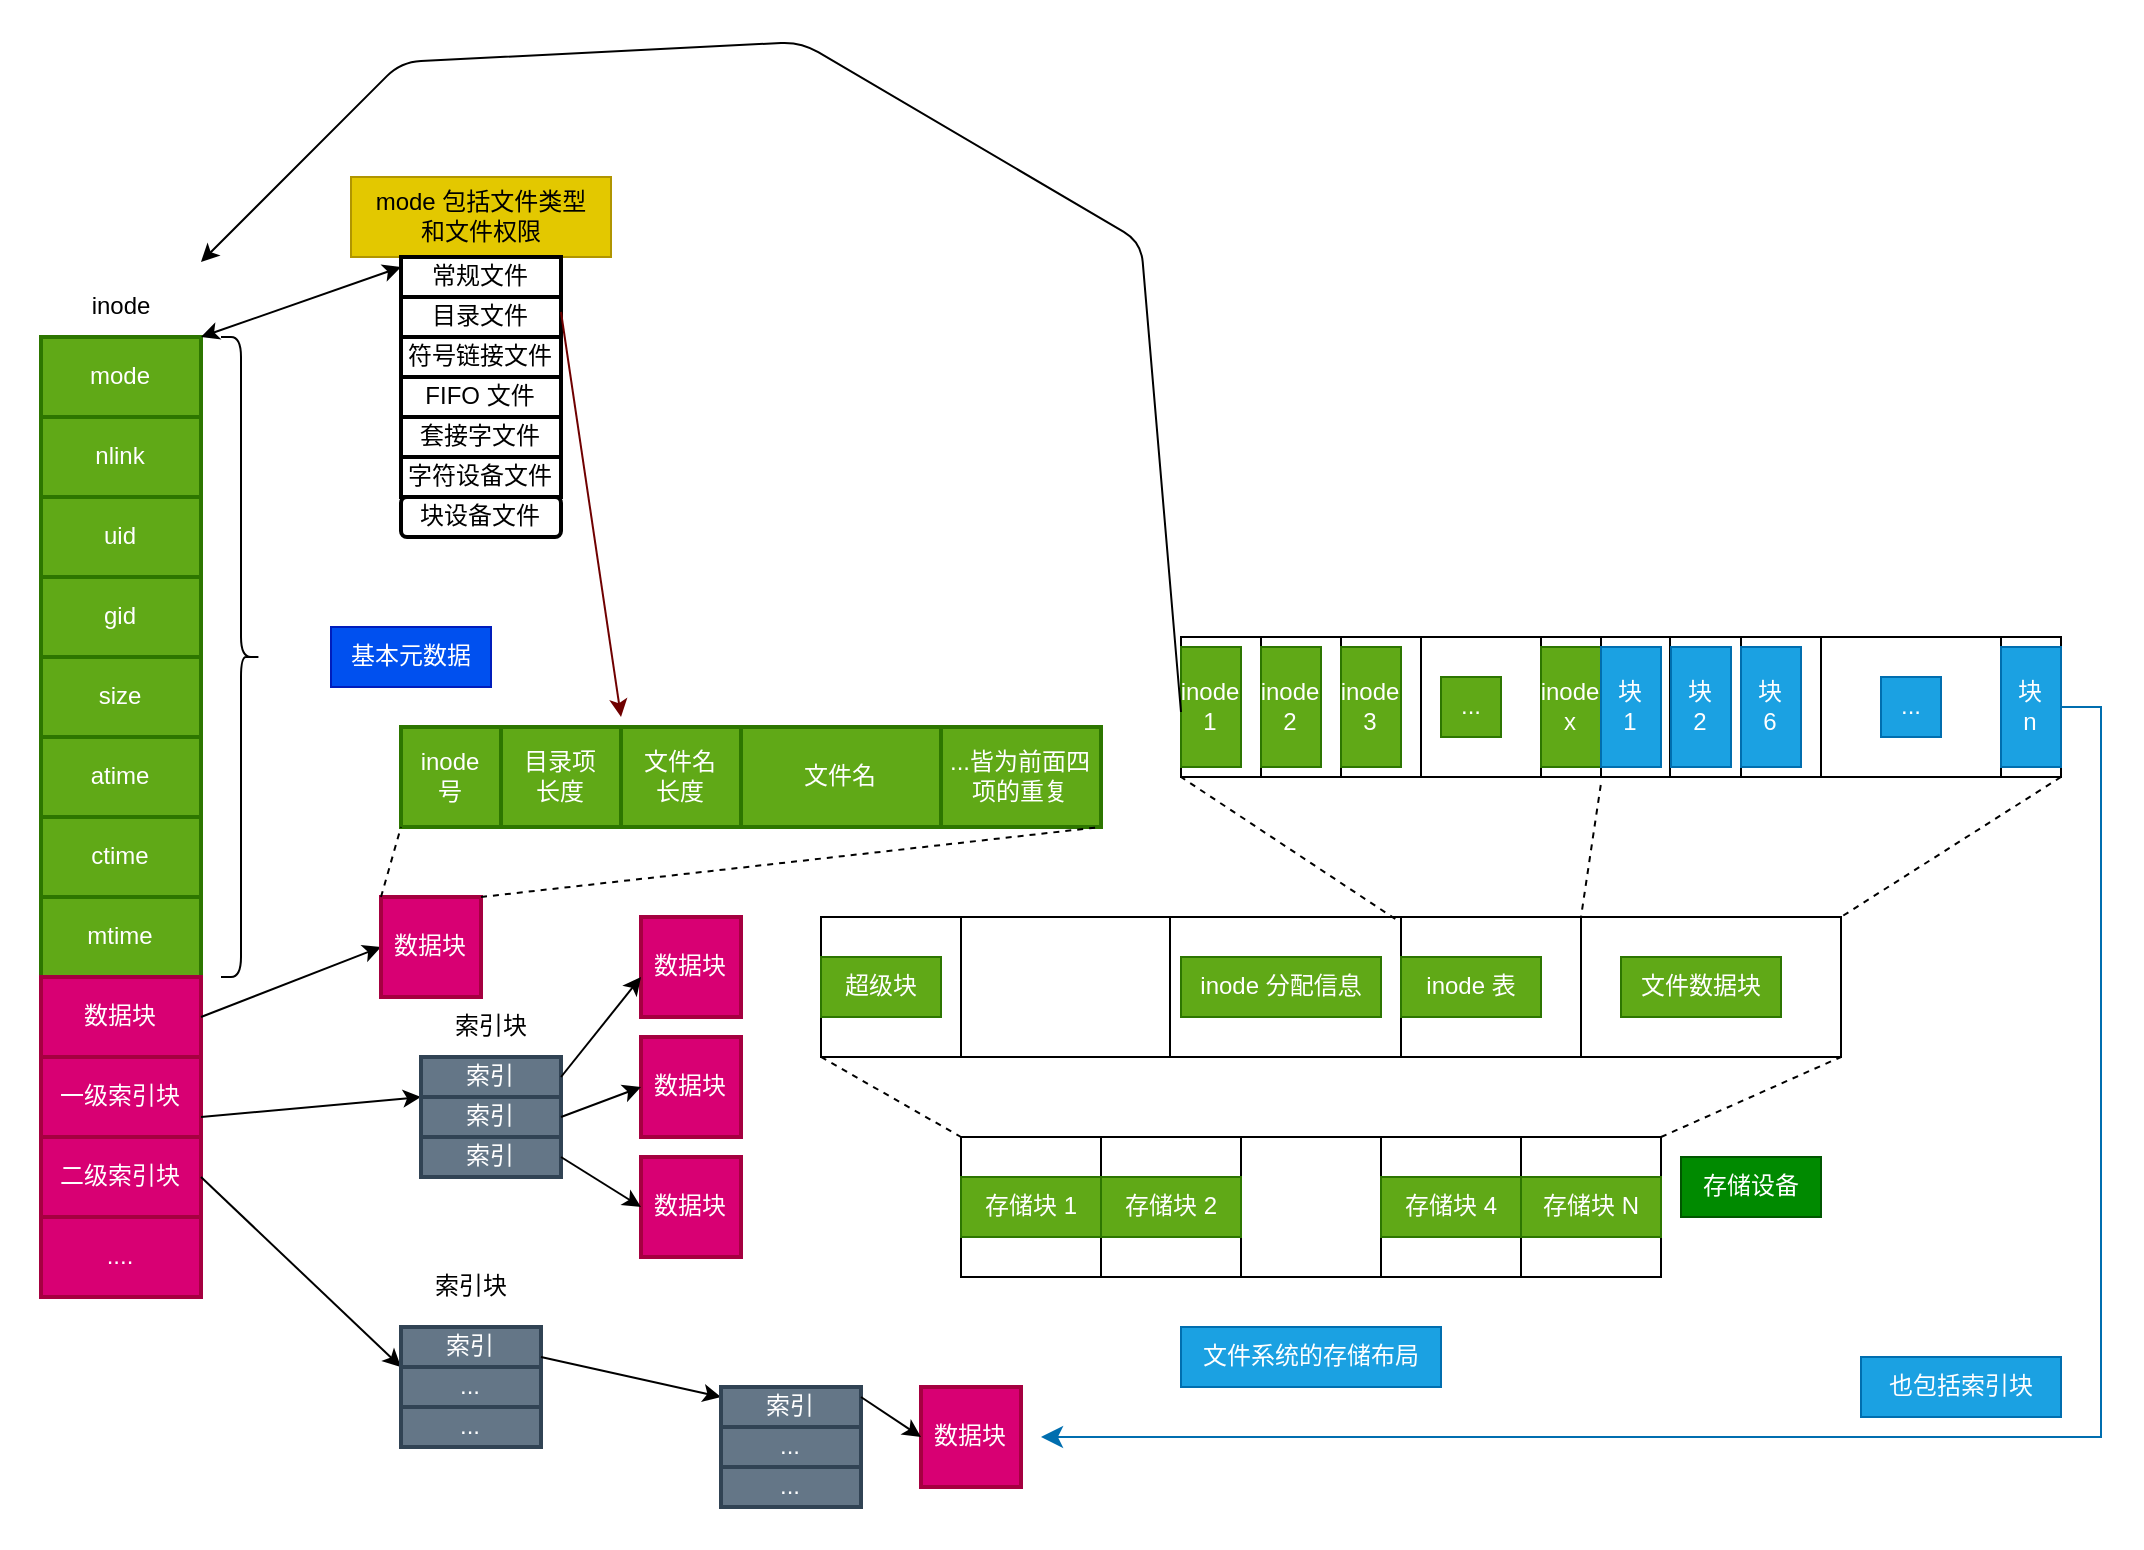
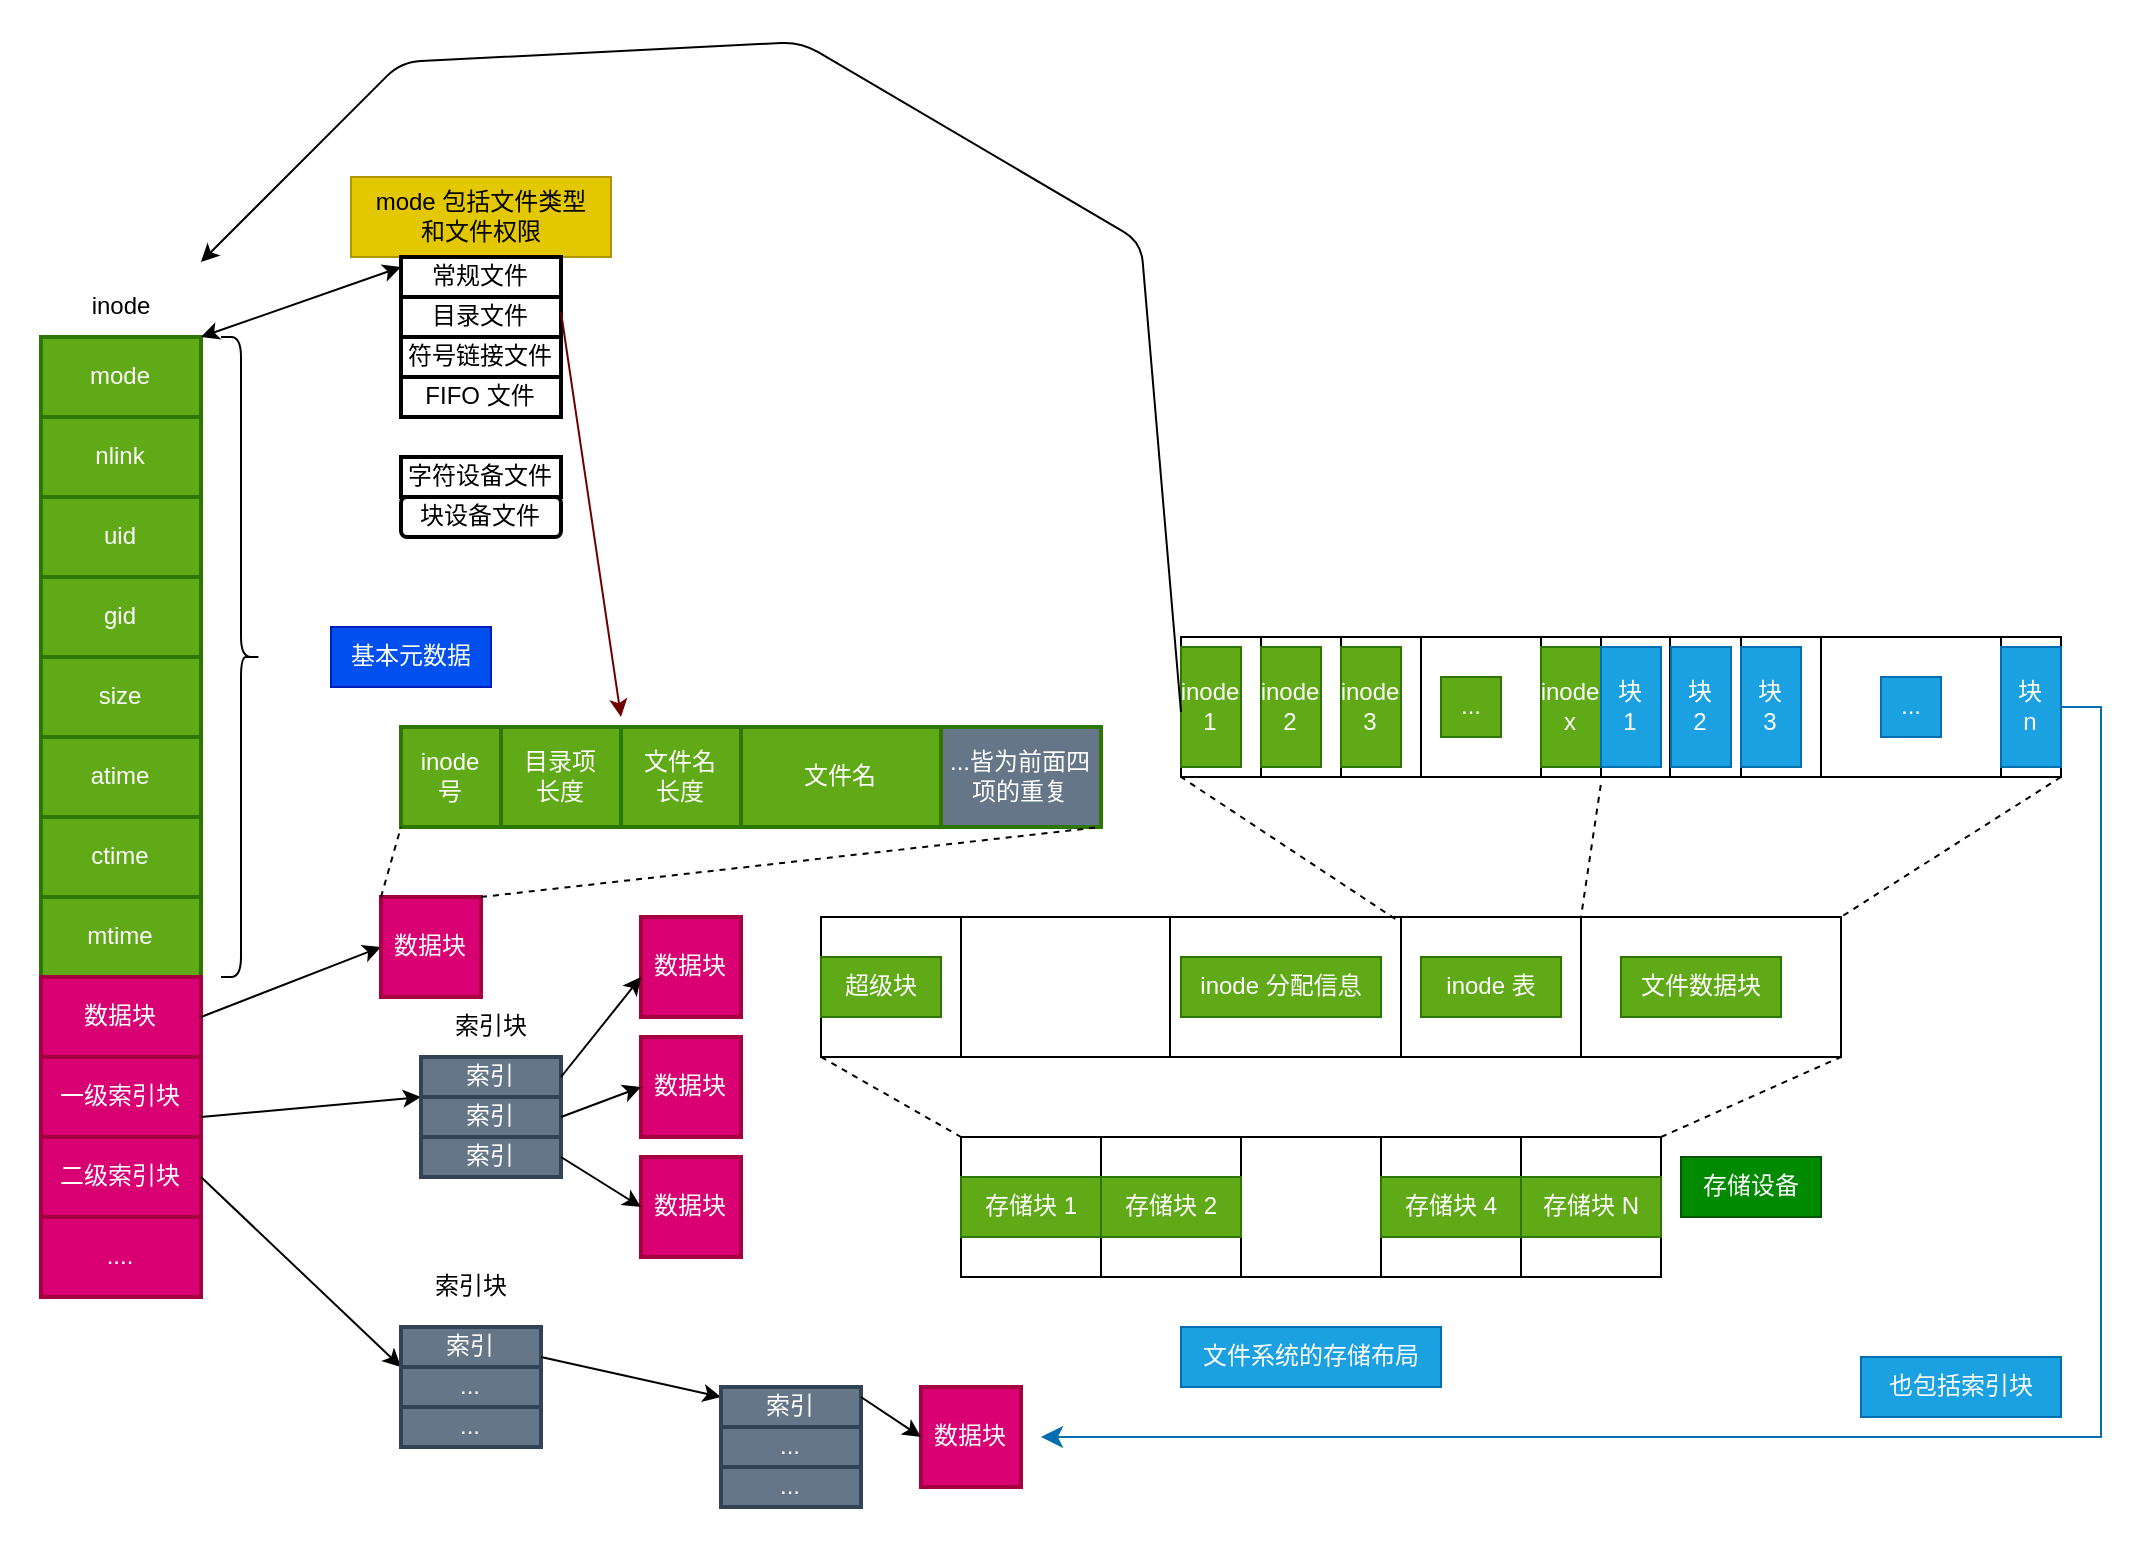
node "套接字文件": removed
node "块 6": label "块 6" -> "块 3"
node "...皆为前面四项的重复": fillcolor #60a917 -> #647687
node "inode 表": moved (1471, 987) -> (1491, 987)
